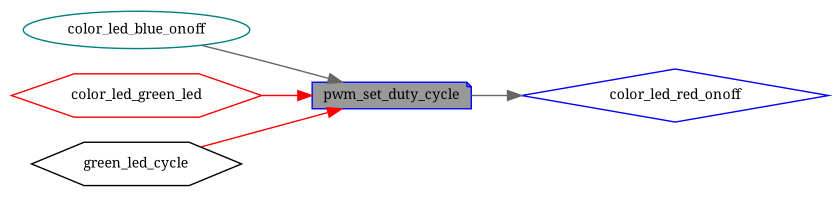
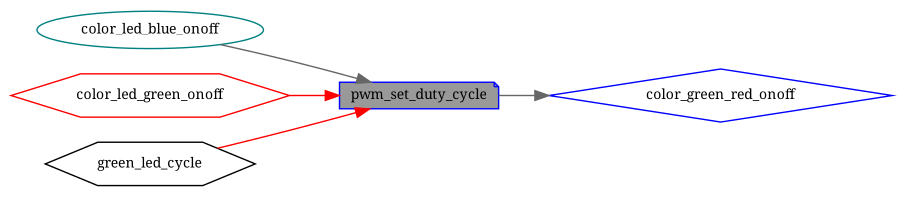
node "color_led_green_led": label "color_led_green_led" -> "color_led_green_onoff"
node "color_led_red_onoff": label "color_led_red_onoff" -> "color_green_red_onoff"
